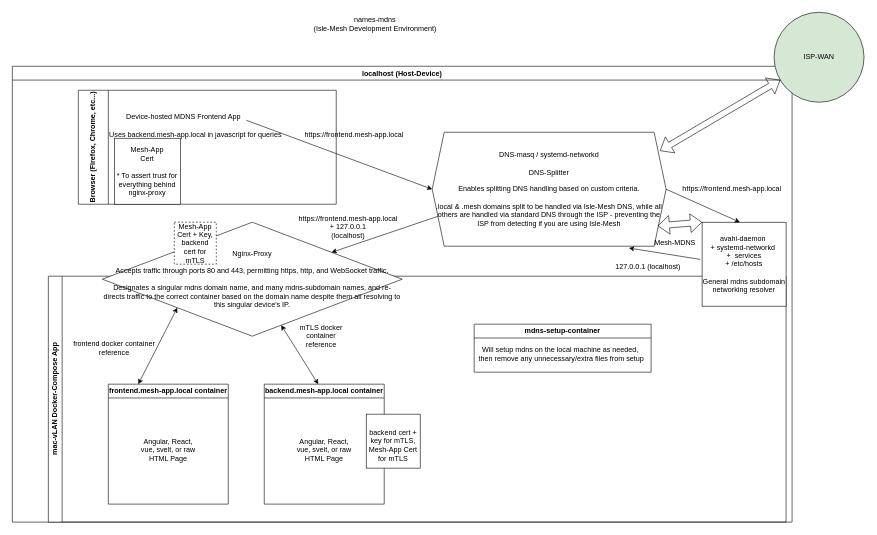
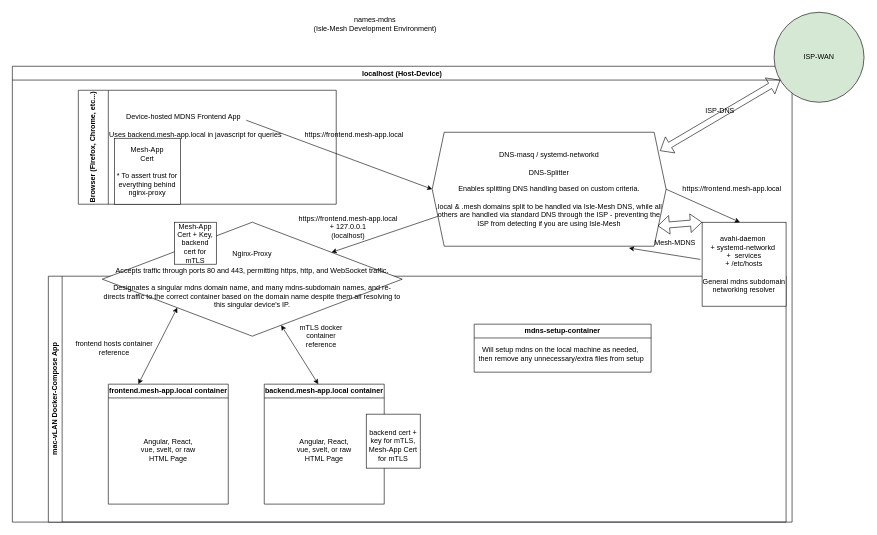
node "ISP-DNS": added
node "Mesh-App Cert + Key, backend cert for mTLS": style dashed -> solid
node "127.0.0.1 (localhost)": removed
node "frontend docker container reference": label "frontend docker container reference" -> "frontend hosts container reference"
